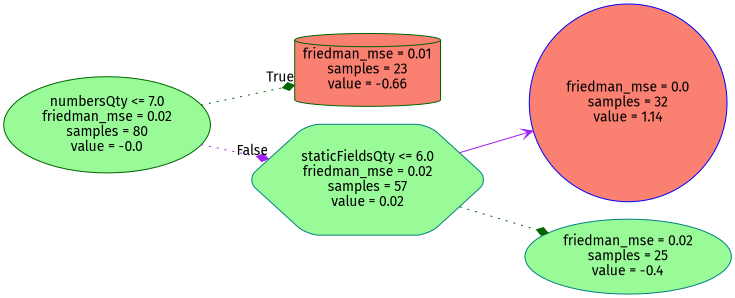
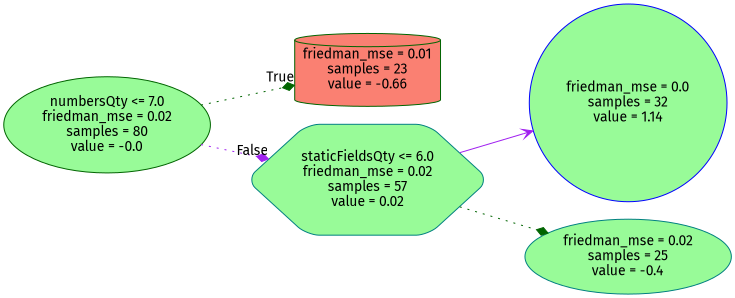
node "friedman_mse = 0.0 samples = 32 value = 1.14": fillcolor salmon -> palegreen
